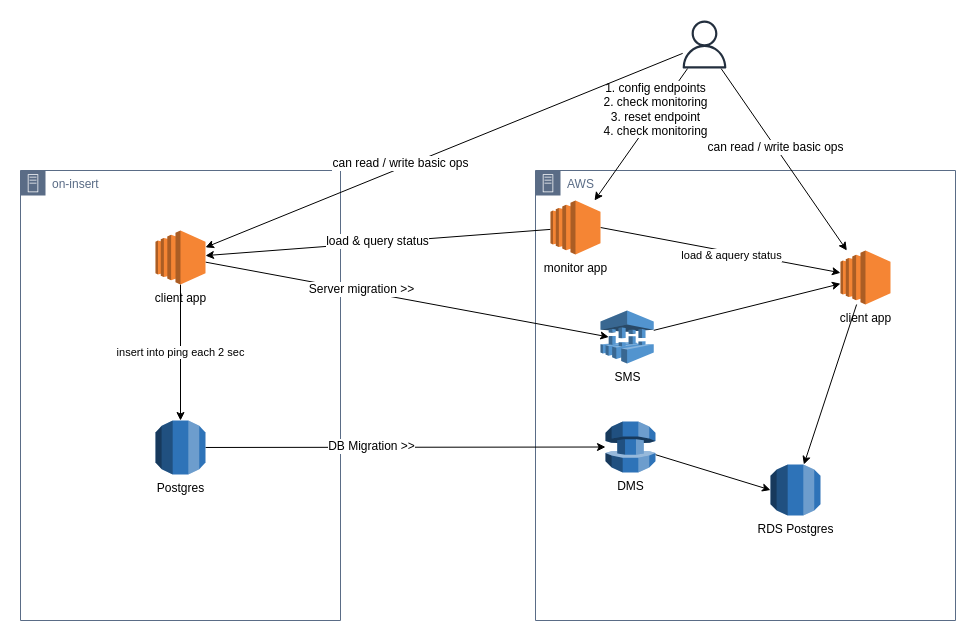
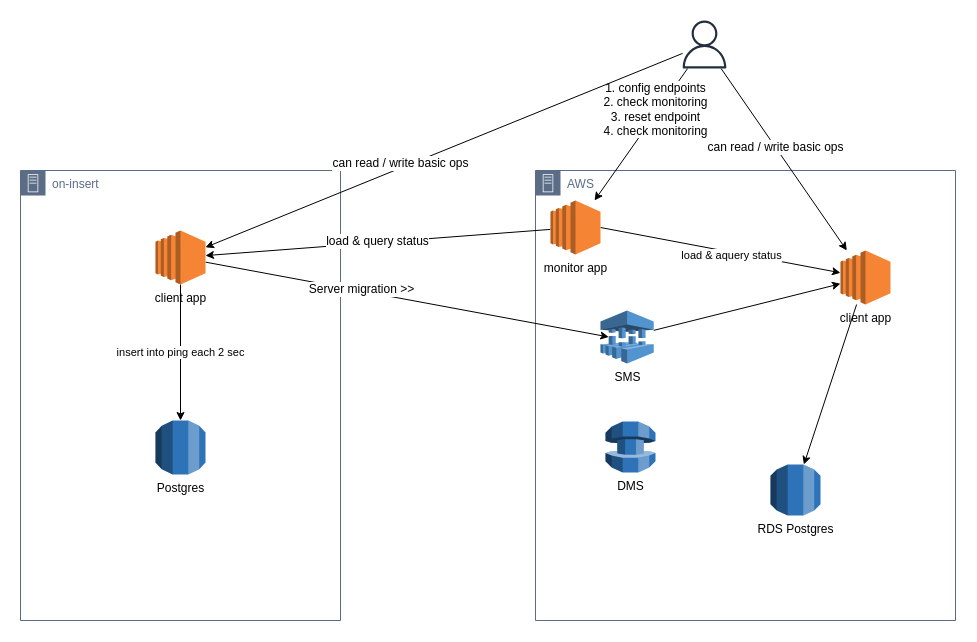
edge "Postgres" -> "DMS": removed, label "DB Migration >>"
edge "DMS" -> "RDS Postgres": removed
